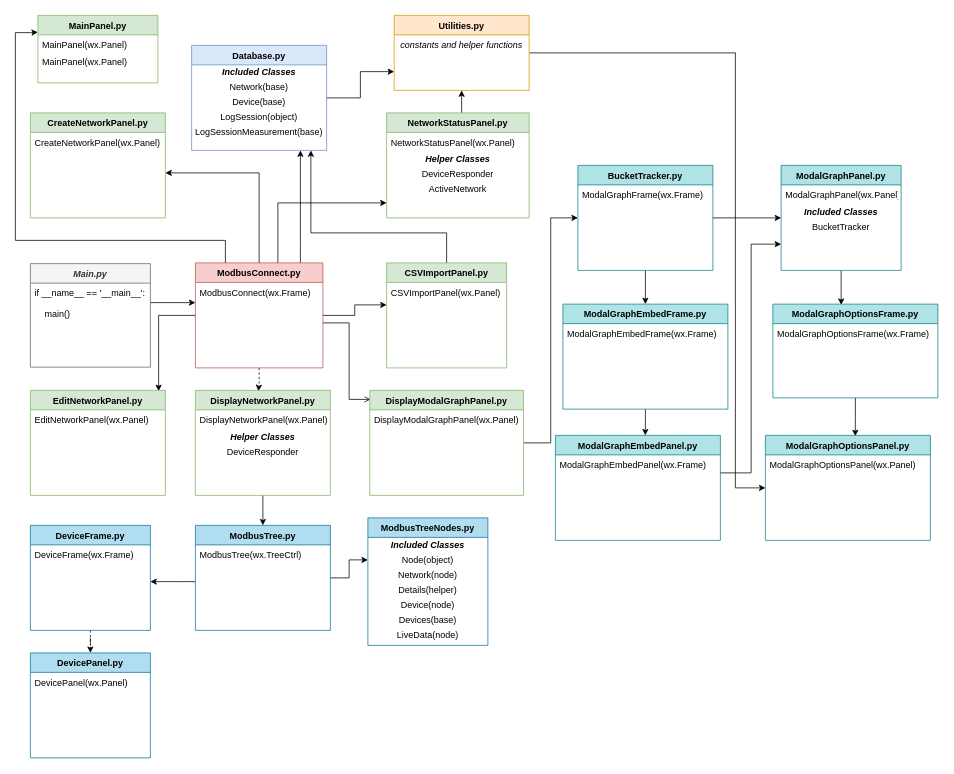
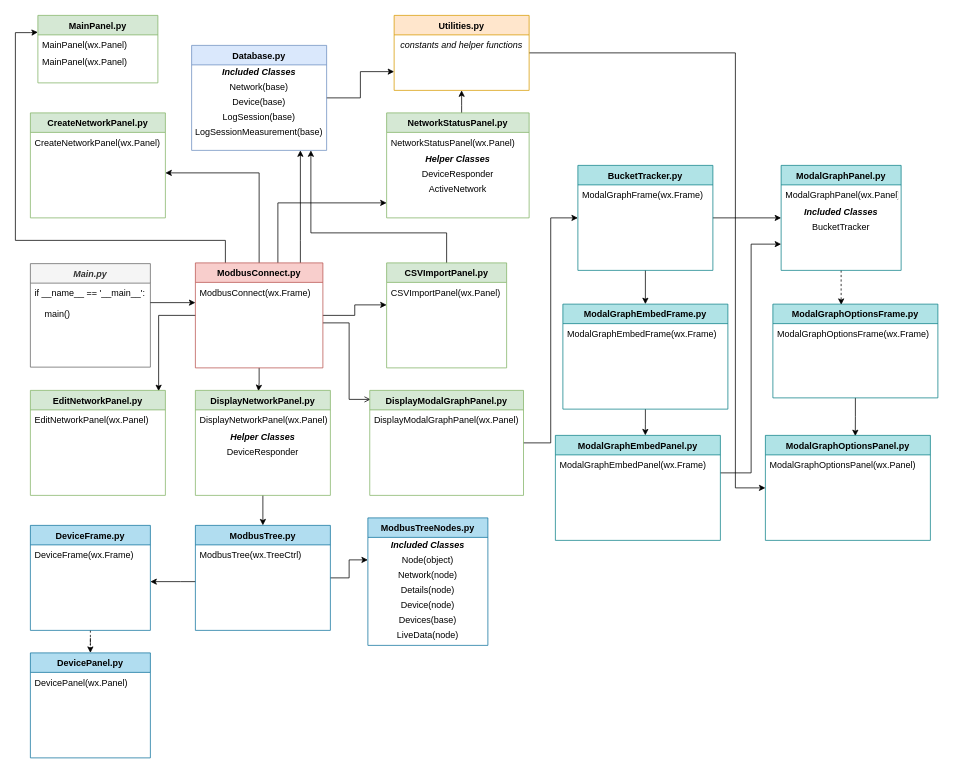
node "LogSession(object)": label "LogSession(object)" -> "LogSession(base)"
edge "ModalGraphPanel.py" -> "ModalGraphOptionsFrame.py": style solid -> dashed
edge "ModbusConnect.py" -> "DisplayNetworkPanel.py": style dashed -> solid
node "Details(helper)": label "Details(helper)" -> "Details(node)"
